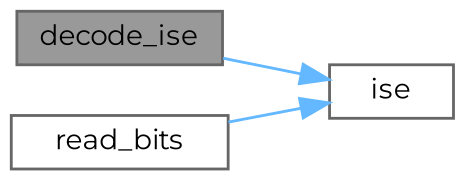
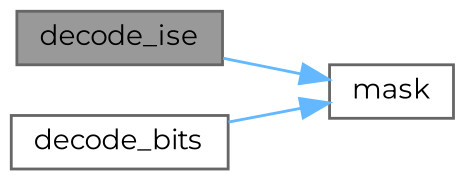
node "ise": label "ise" -> "mask"
node "read_bits": label "read_bits" -> "decode_bits"
